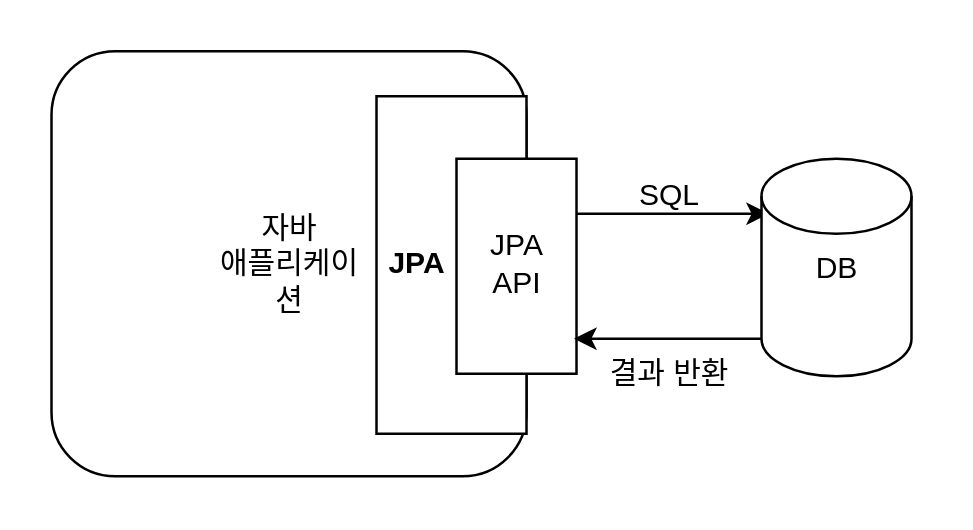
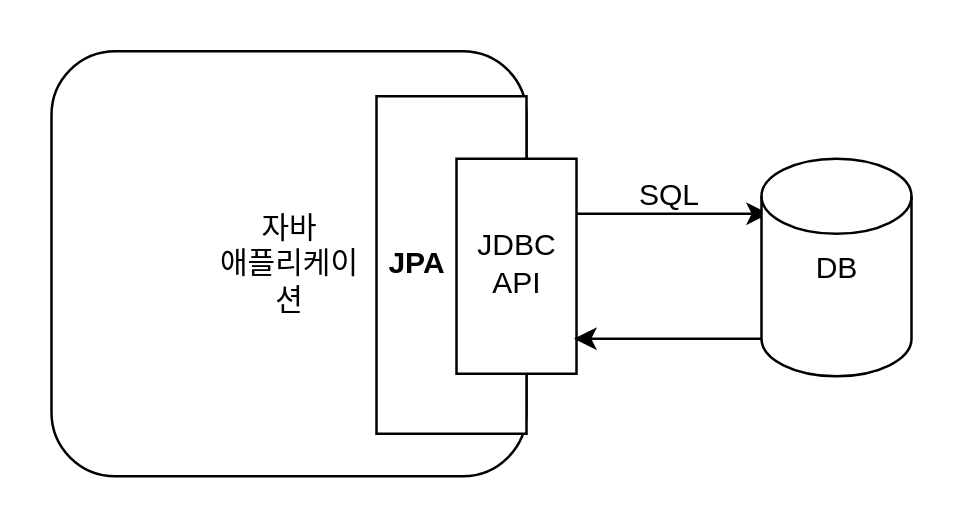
node "JPA API": label "JPA API" -> "JDBC API"
node "결과 반환": removed
